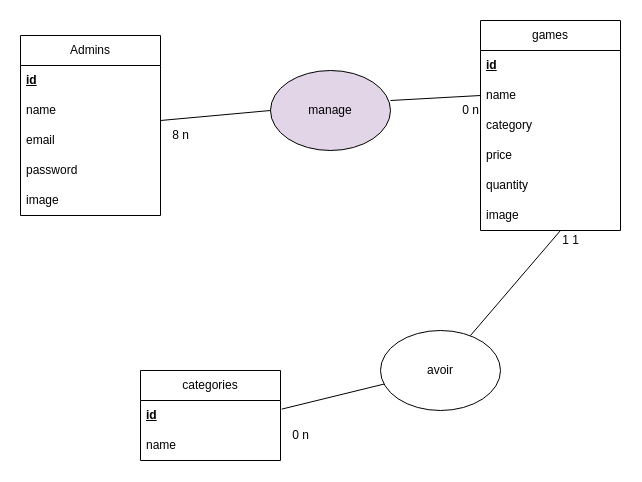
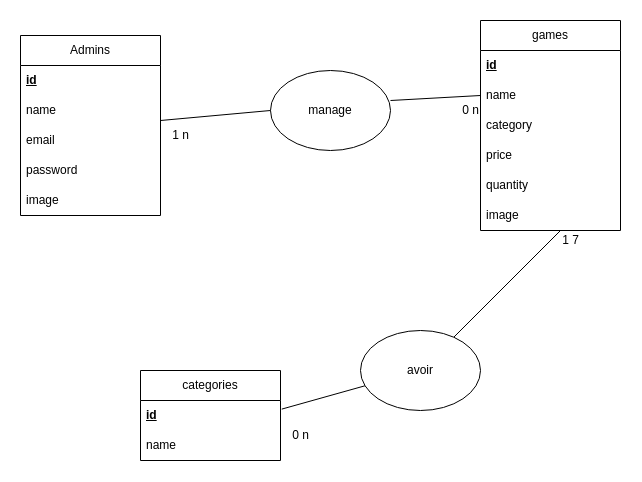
node "manage": fillcolor #e1d5e7 -> #ffffff
node "8 n": label "8 n" -> "1 n"
node "1 1": label "1 1" -> "1 7"
node "avoir": moved (441, 371) -> (421, 371)
